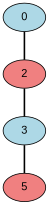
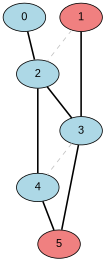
node "1": added
node "2": fillcolor lightcoral -> lightblue
node "4": added
